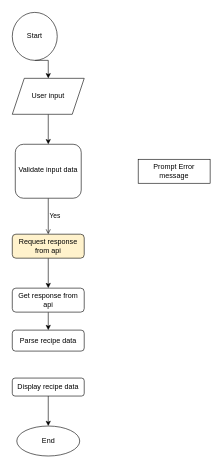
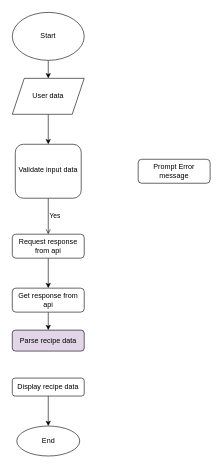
node "Start": size 45x48 -> 72x48
node "User input": label "User input" -> "User data"
node "Prompt Error message": shape rectangle -> rounded rectangle
node "Request response from api": fillcolor #fff2cc -> #ffffff
node "Parse recipe data": fillcolor #ffffff -> #e1d5e7
